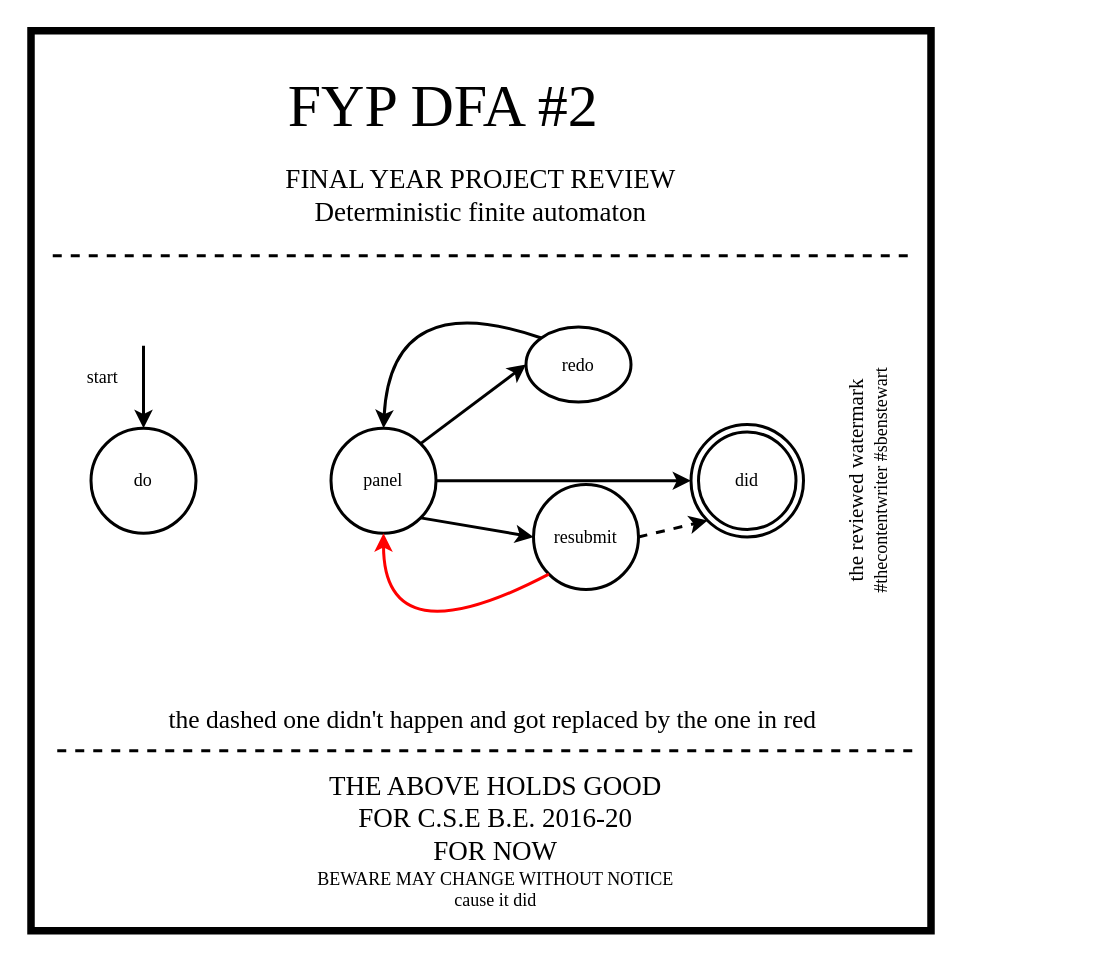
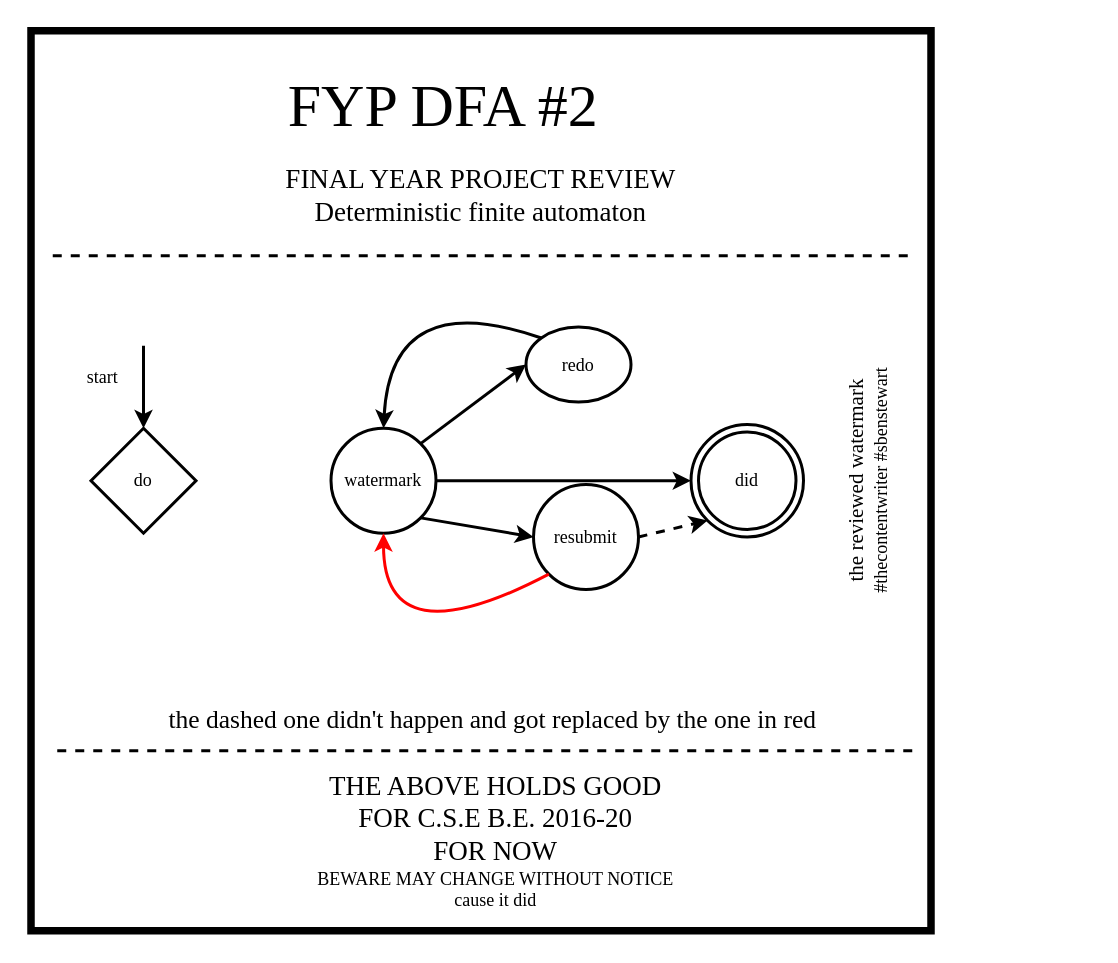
node "do": shape ellipse -> diamond
node "panel": label "panel" -> "watermark"
